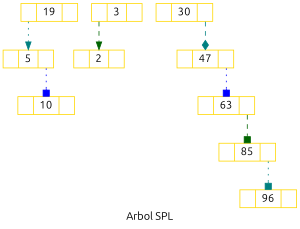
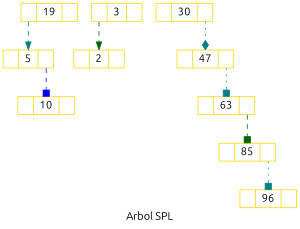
edge "30" -> "47": style dashed -> dotted
edge "19" -> "5": style dotted -> dashed
edge "5" -> "10": style dotted -> dashed
edge "47" -> "63": color blue -> teal
